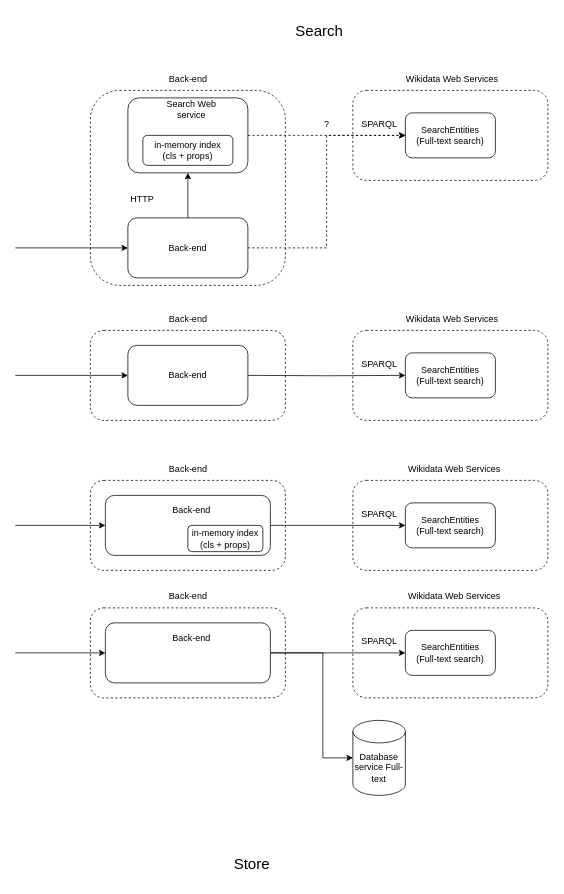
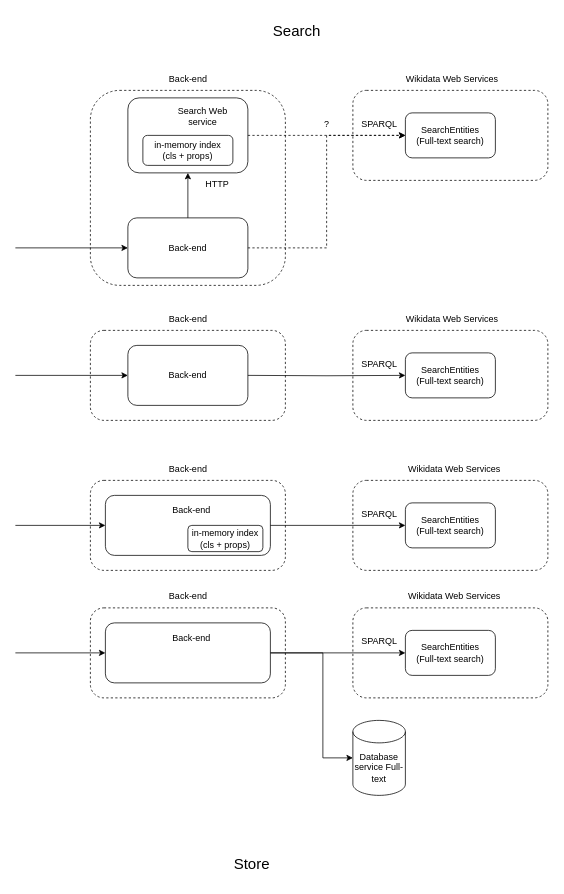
node "Search": moved (319, 30) -> (297, 30)
node "Search Web service": moved (192, 109) -> (203, 117)
node "HTTP": moved (142, 199) -> (217, 184)
